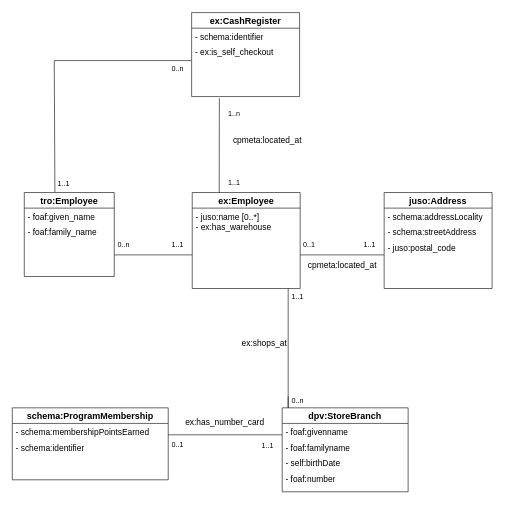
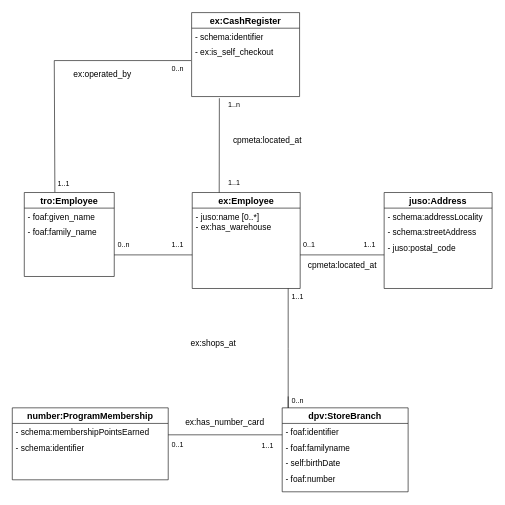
node "ex:operated_by": added
node "1..n": moved (237, 113) -> (237, 104)
node "ex:shops_at": moved (264, 344) -> (213, 344)
node "schema:ProgramMembership": label "schema:ProgramMembership" -> "number:ProgramMembership"
node "- foaf:givenname": label "- foaf:givenname" -> "- foaf:identifier"
